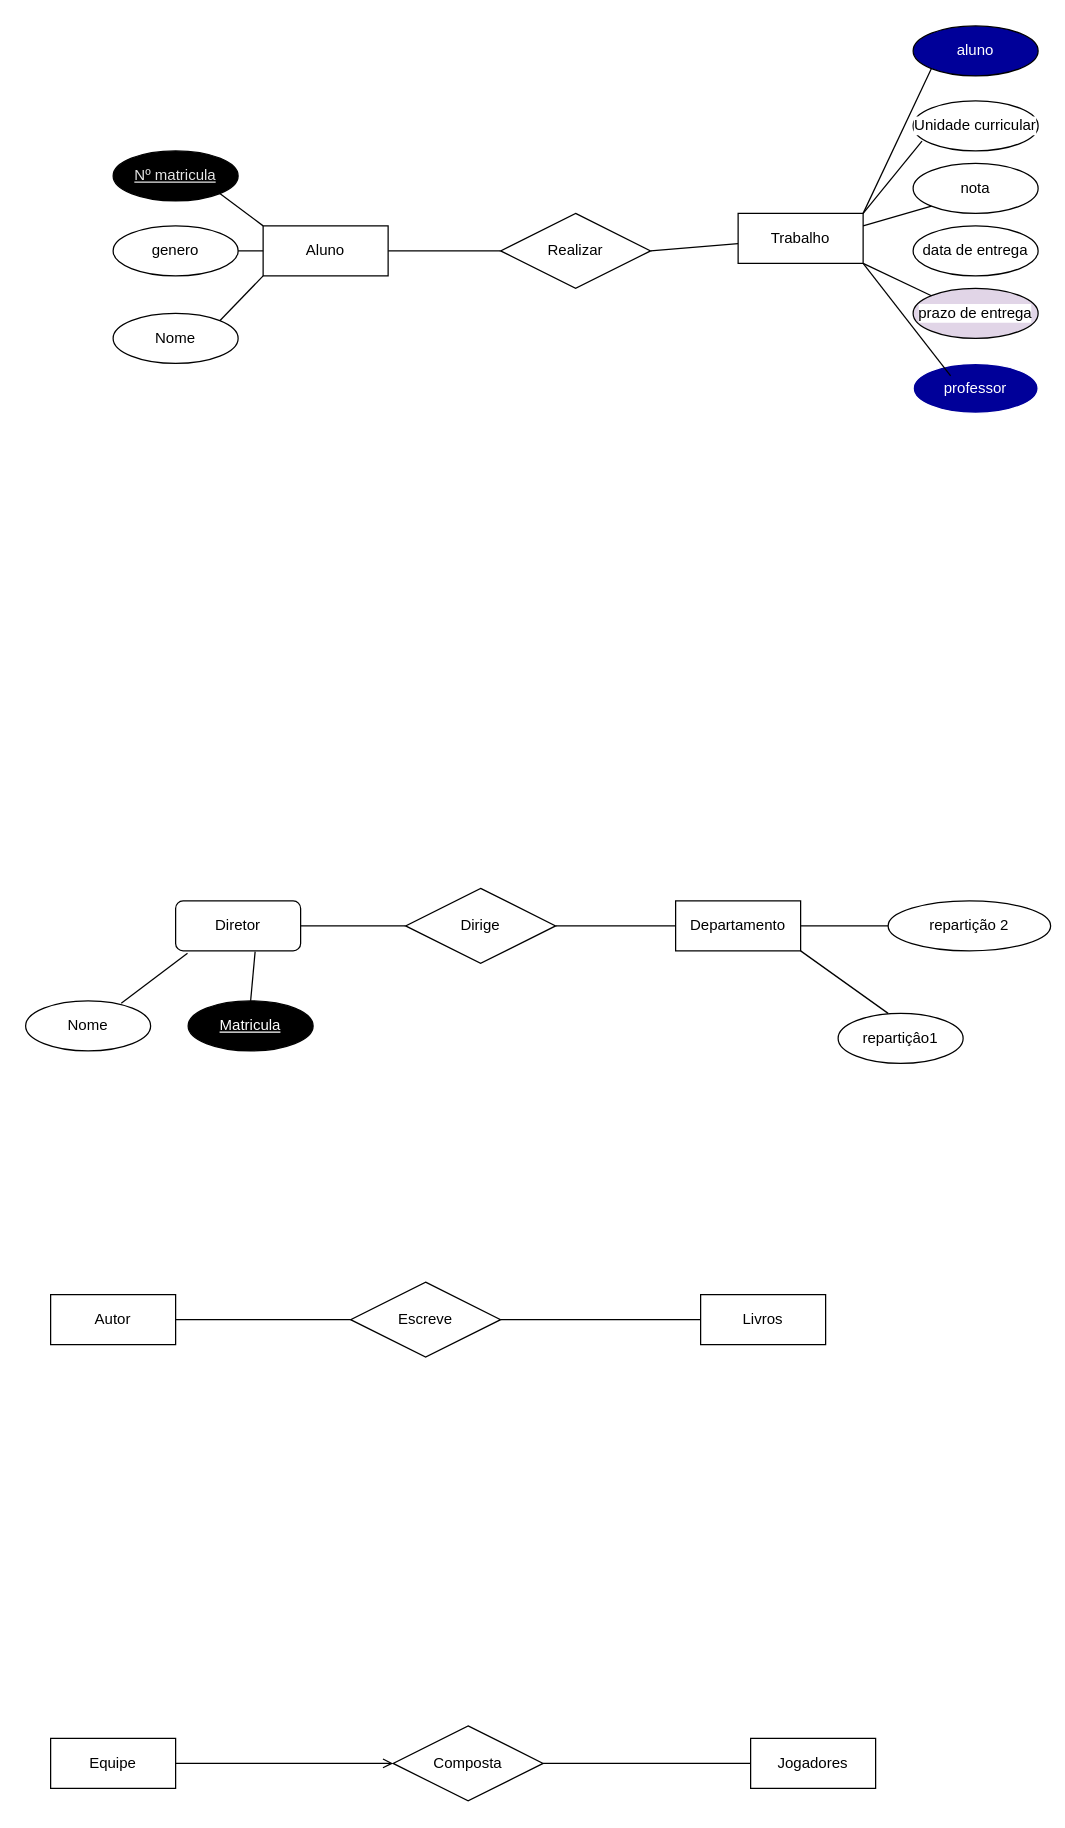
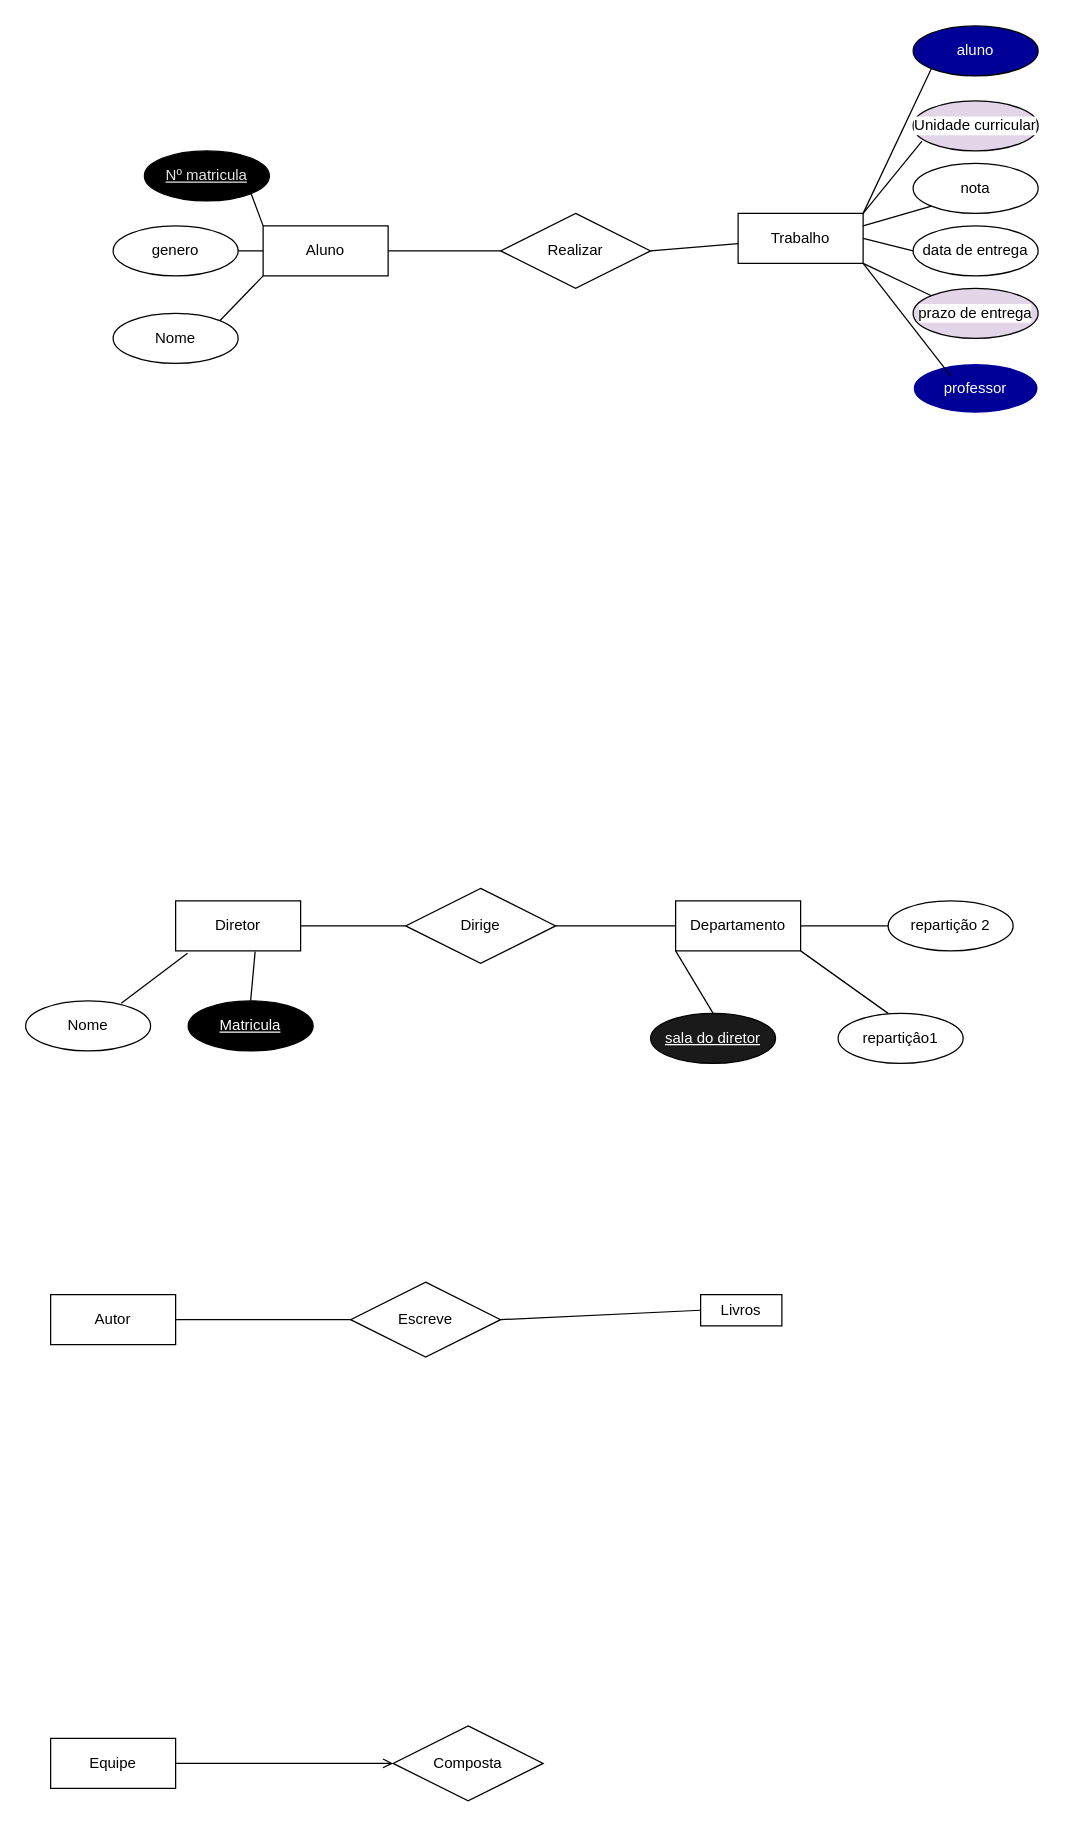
node "Unidade curricular": fillcolor #ffffff -> #e1d5e7
node "Nº matricula": moved (176, 176) -> (207, 176)
edge "Trabalho" -- "data de entrega": added
node "Diretor": shape rounded rectangle -> rectangle
node "repartição 2": size 163x50 -> 125x50
edge "Departamento" -- "sala do diretor": added
node "sala do diretor": added
node "Livros": size 125x50 -> 81x31
edge "Composta" -- "Jogadores": removed
node "Jogadores": removed
